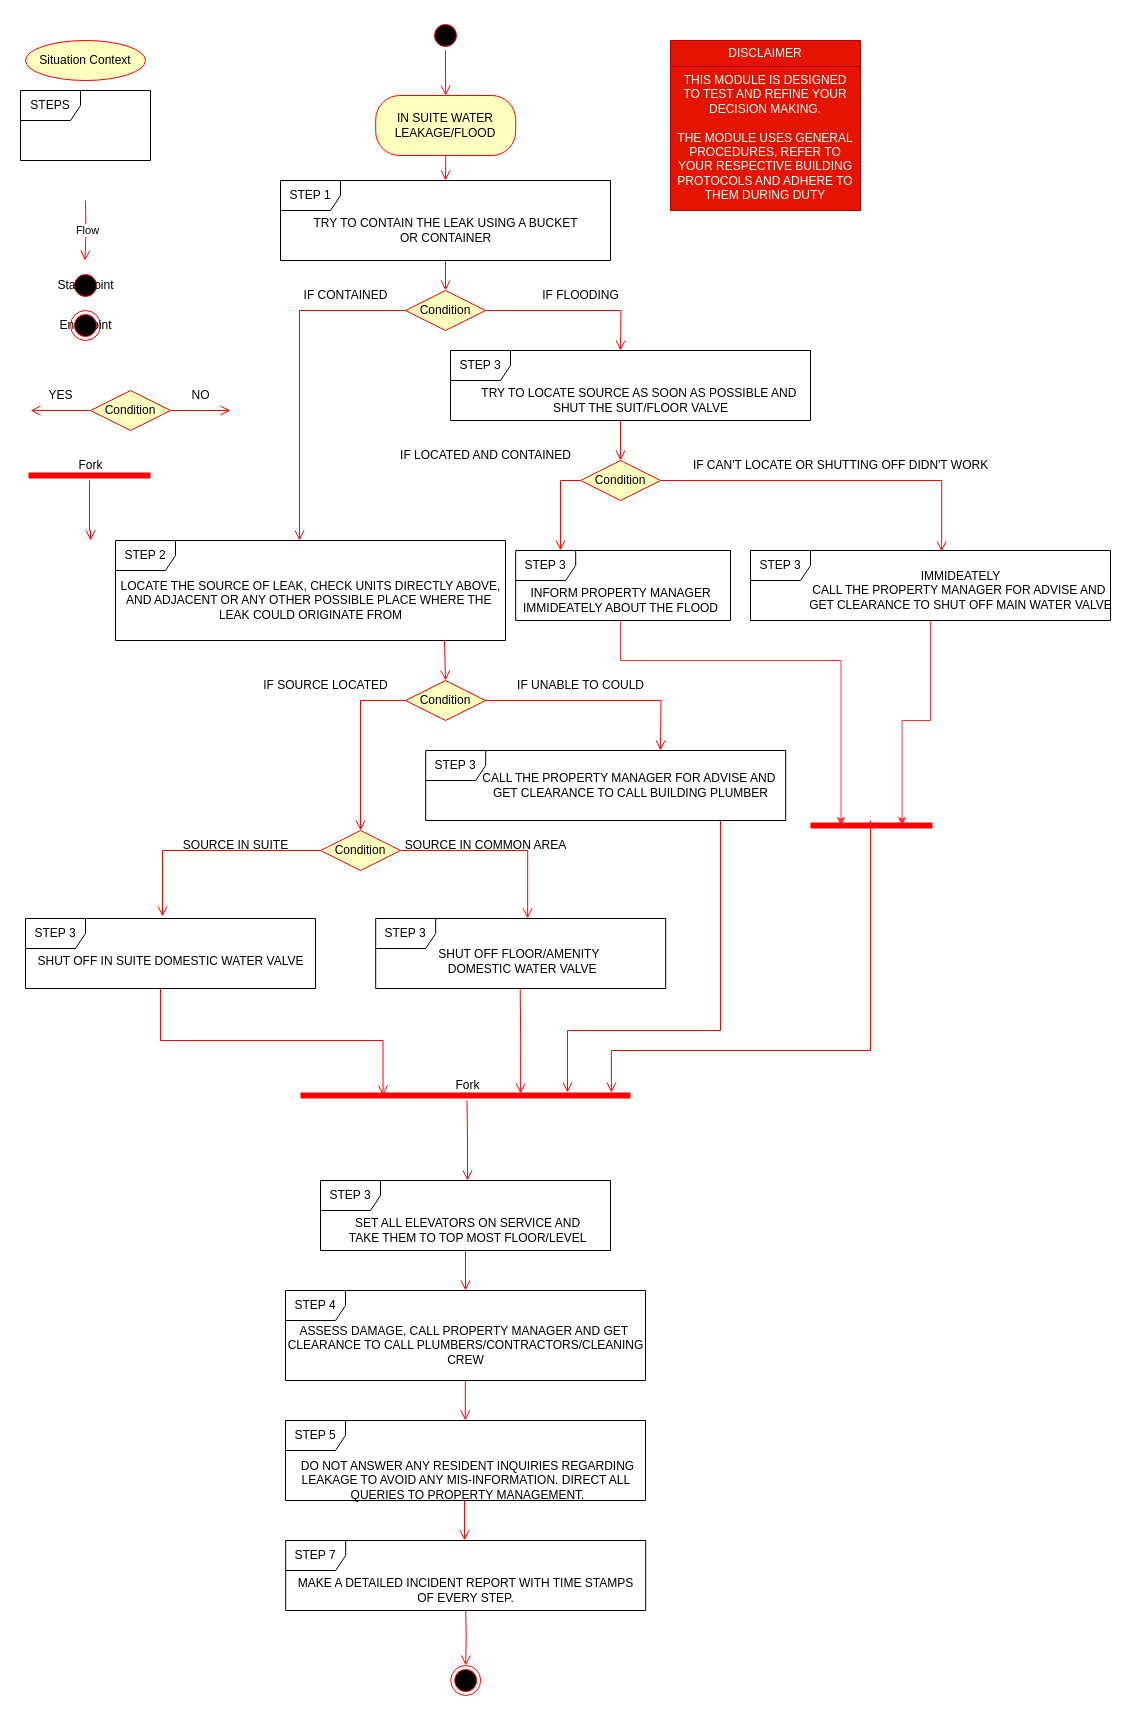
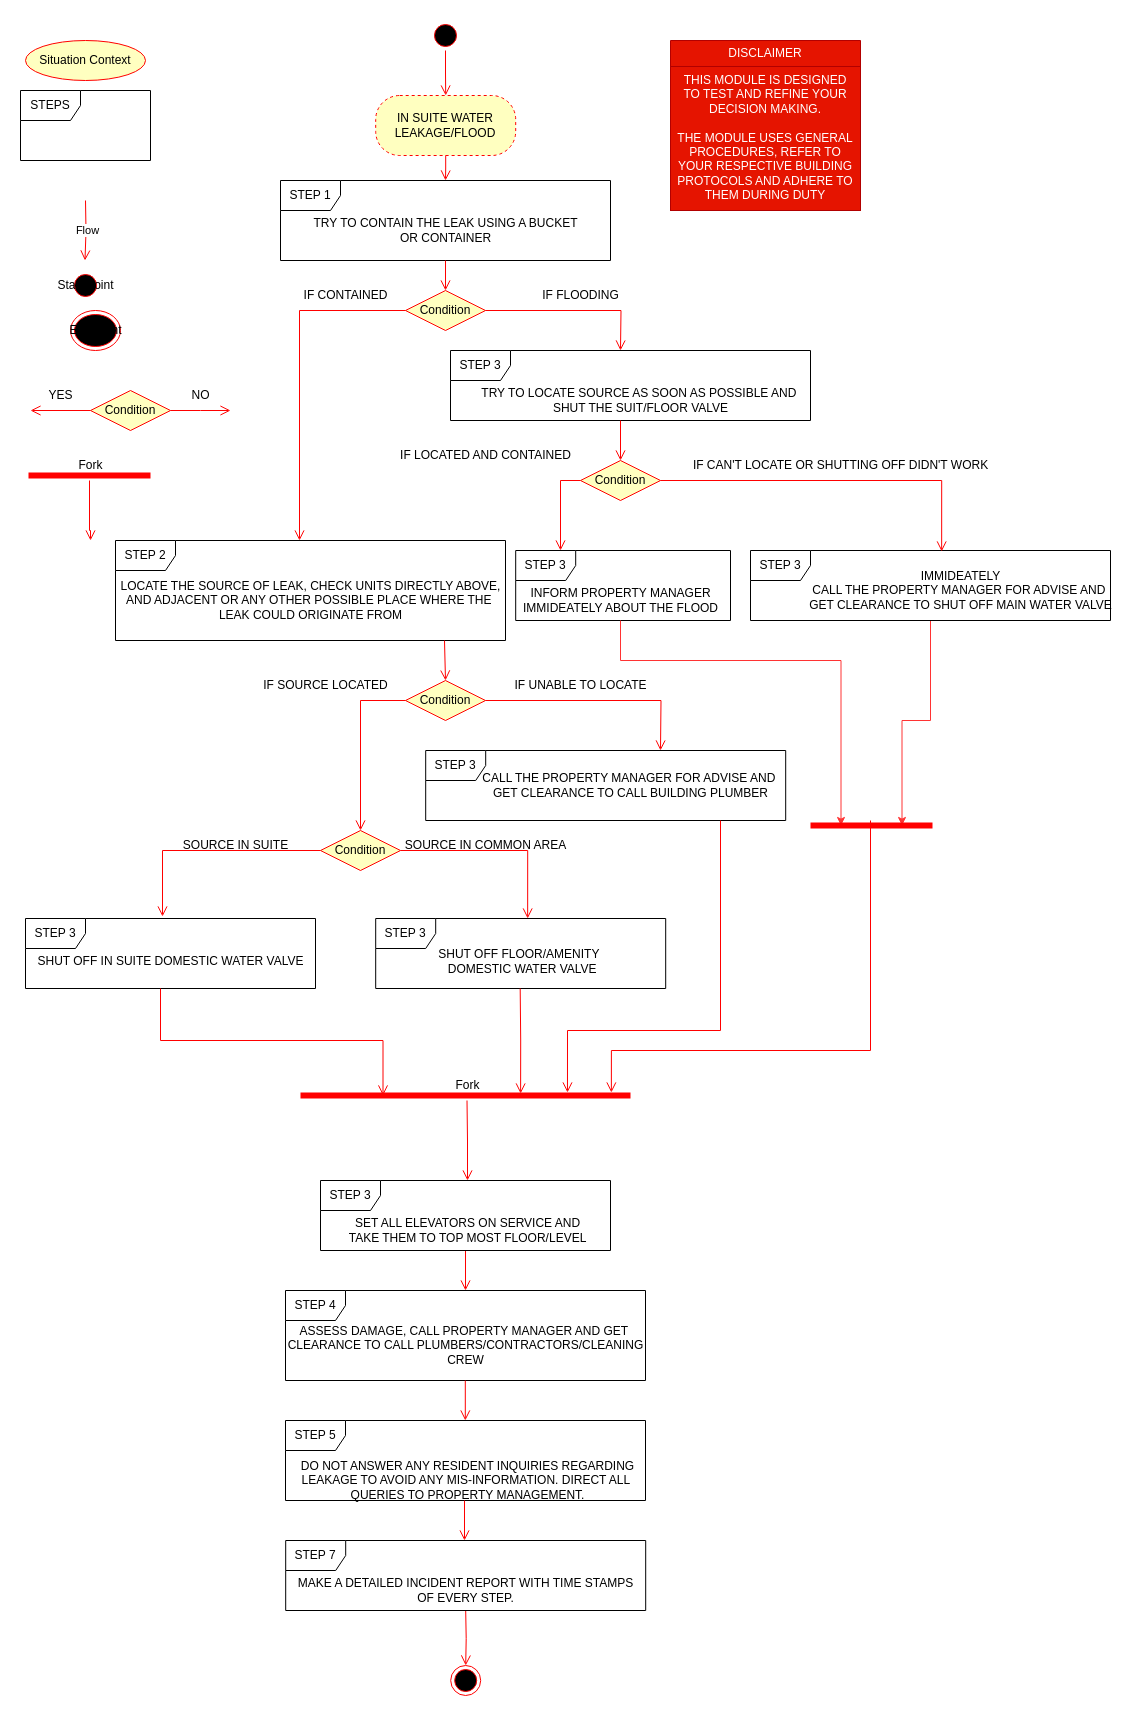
node "IN SUITE WATER LEAKAGE/FLOOD": style solid -> dashed
node "End Point": size 30x30 -> 50x40
node "IF UNABLE TO COULD": label "IF UNABLE TO COULD" -> "IF UNABLE TO LOCATE"
